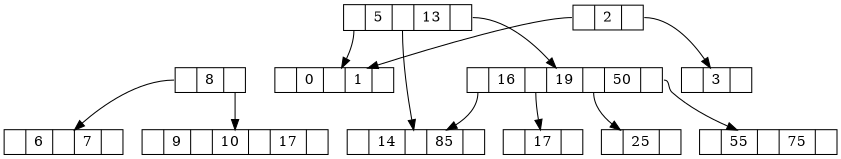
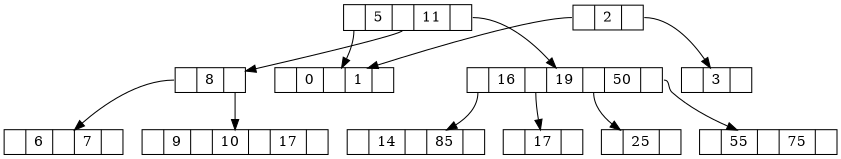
node "5": text "13" -> "11"
edge "5" -> "14": now "5" -> "8"
